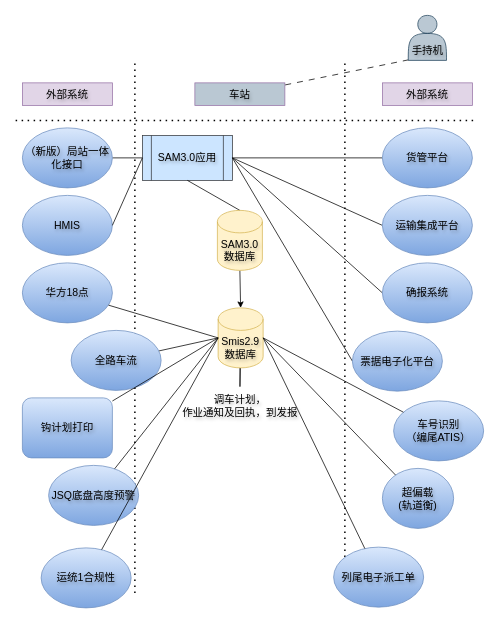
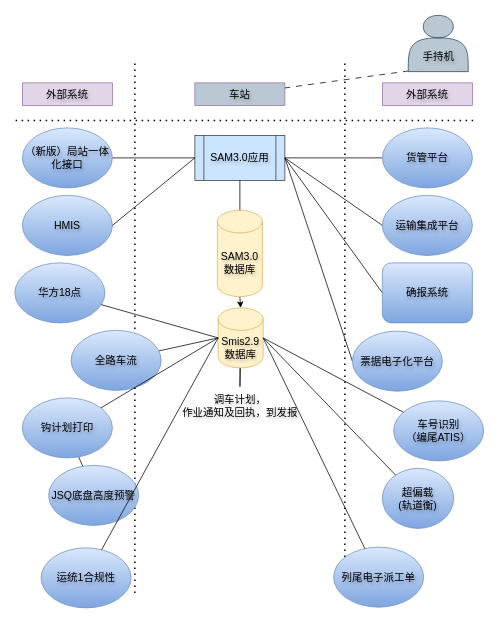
node "手持机": size 38x45 -> 60x56
node "SAM3.0应用": moved (187, 158) -> (240, 158)
node "SAM3.0 数据库": size 45x60 -> 45x86
node "华方18点": moved (67, 293) -> (60, 293)
node "确报系统": shape ellipse -> rounded rectangle
edge "Smis2.9 数据库" -- "JSQ底盘高度预警": now "钩计划打印" -- "JSQ底盘高度预警"
node "钩计划打印": shape rounded rectangle -> ellipse
